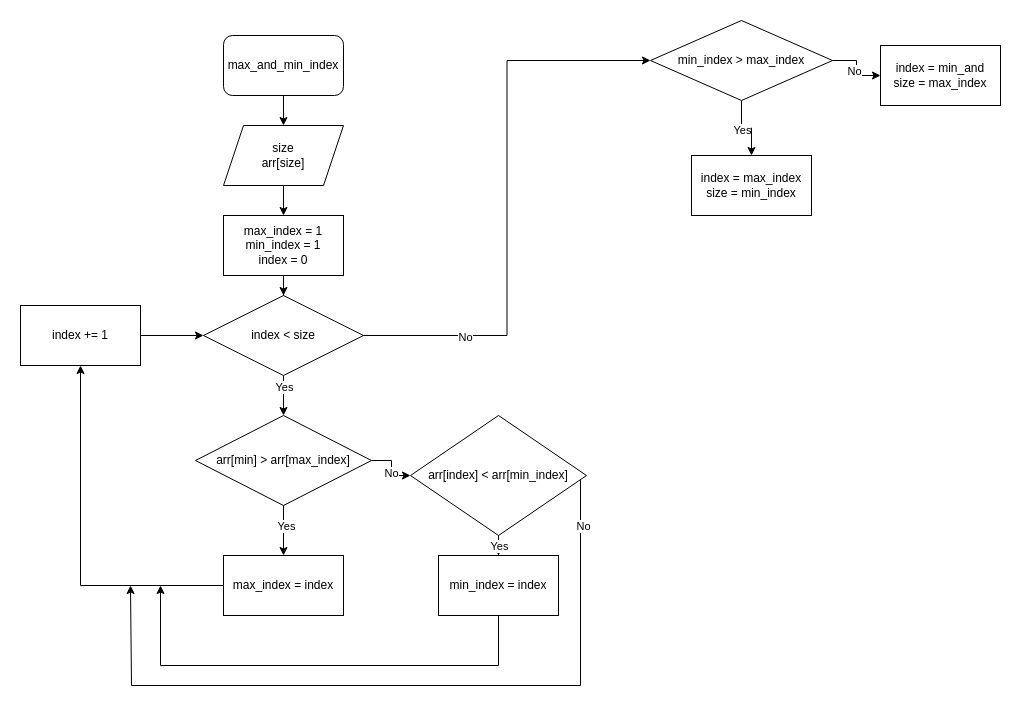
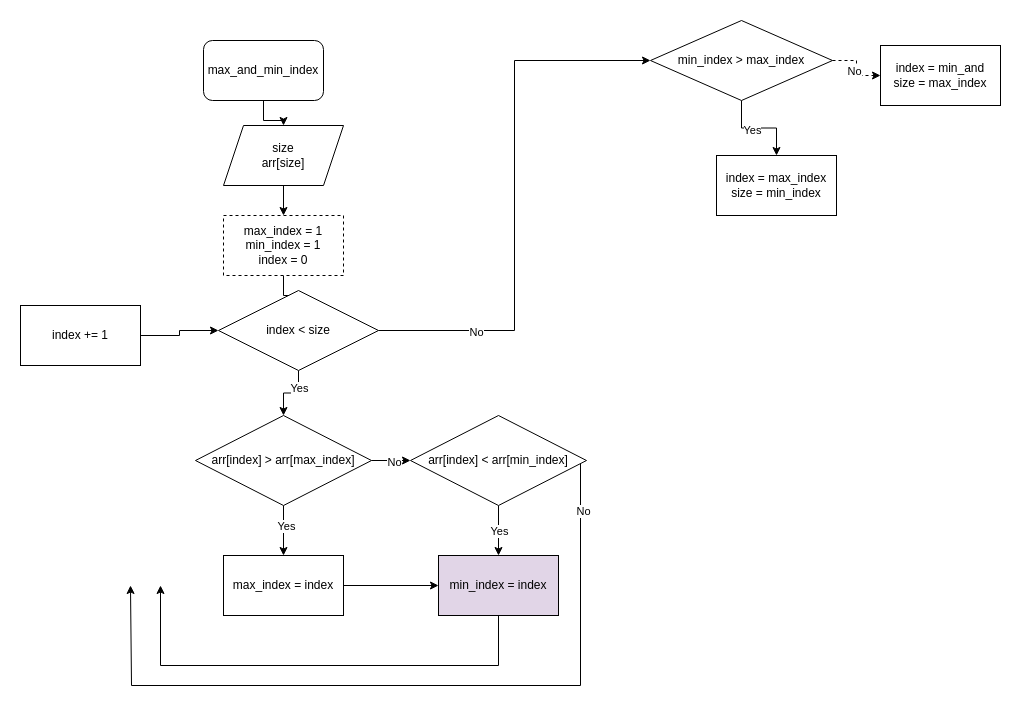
edge "min_index > max_index" -> "index = min_and size = max_index": style solid -> dashed
node "max_and_min_index": moved (284, 66) -> (264, 71)
node "index = max_index size = min_index": moved (752, 186) -> (777, 186)
node "max_index = 1 min_index = 1 index = 0": style solid -> dashed
node "index < size": moved (284, 336) -> (299, 331)
node "arr[min] > arr[max_index]": label "arr[min] > arr[max_index]" -> "arr[index] > arr[max_index]"
node "arr[index] < arr[min_index]": size 176x120 -> 176x90
edge "max_index = index" -> "index += 1": now "max_index = index" -> "min_index = index"
node "min_index = index": fillcolor #ffffff -> #e1d5e7
